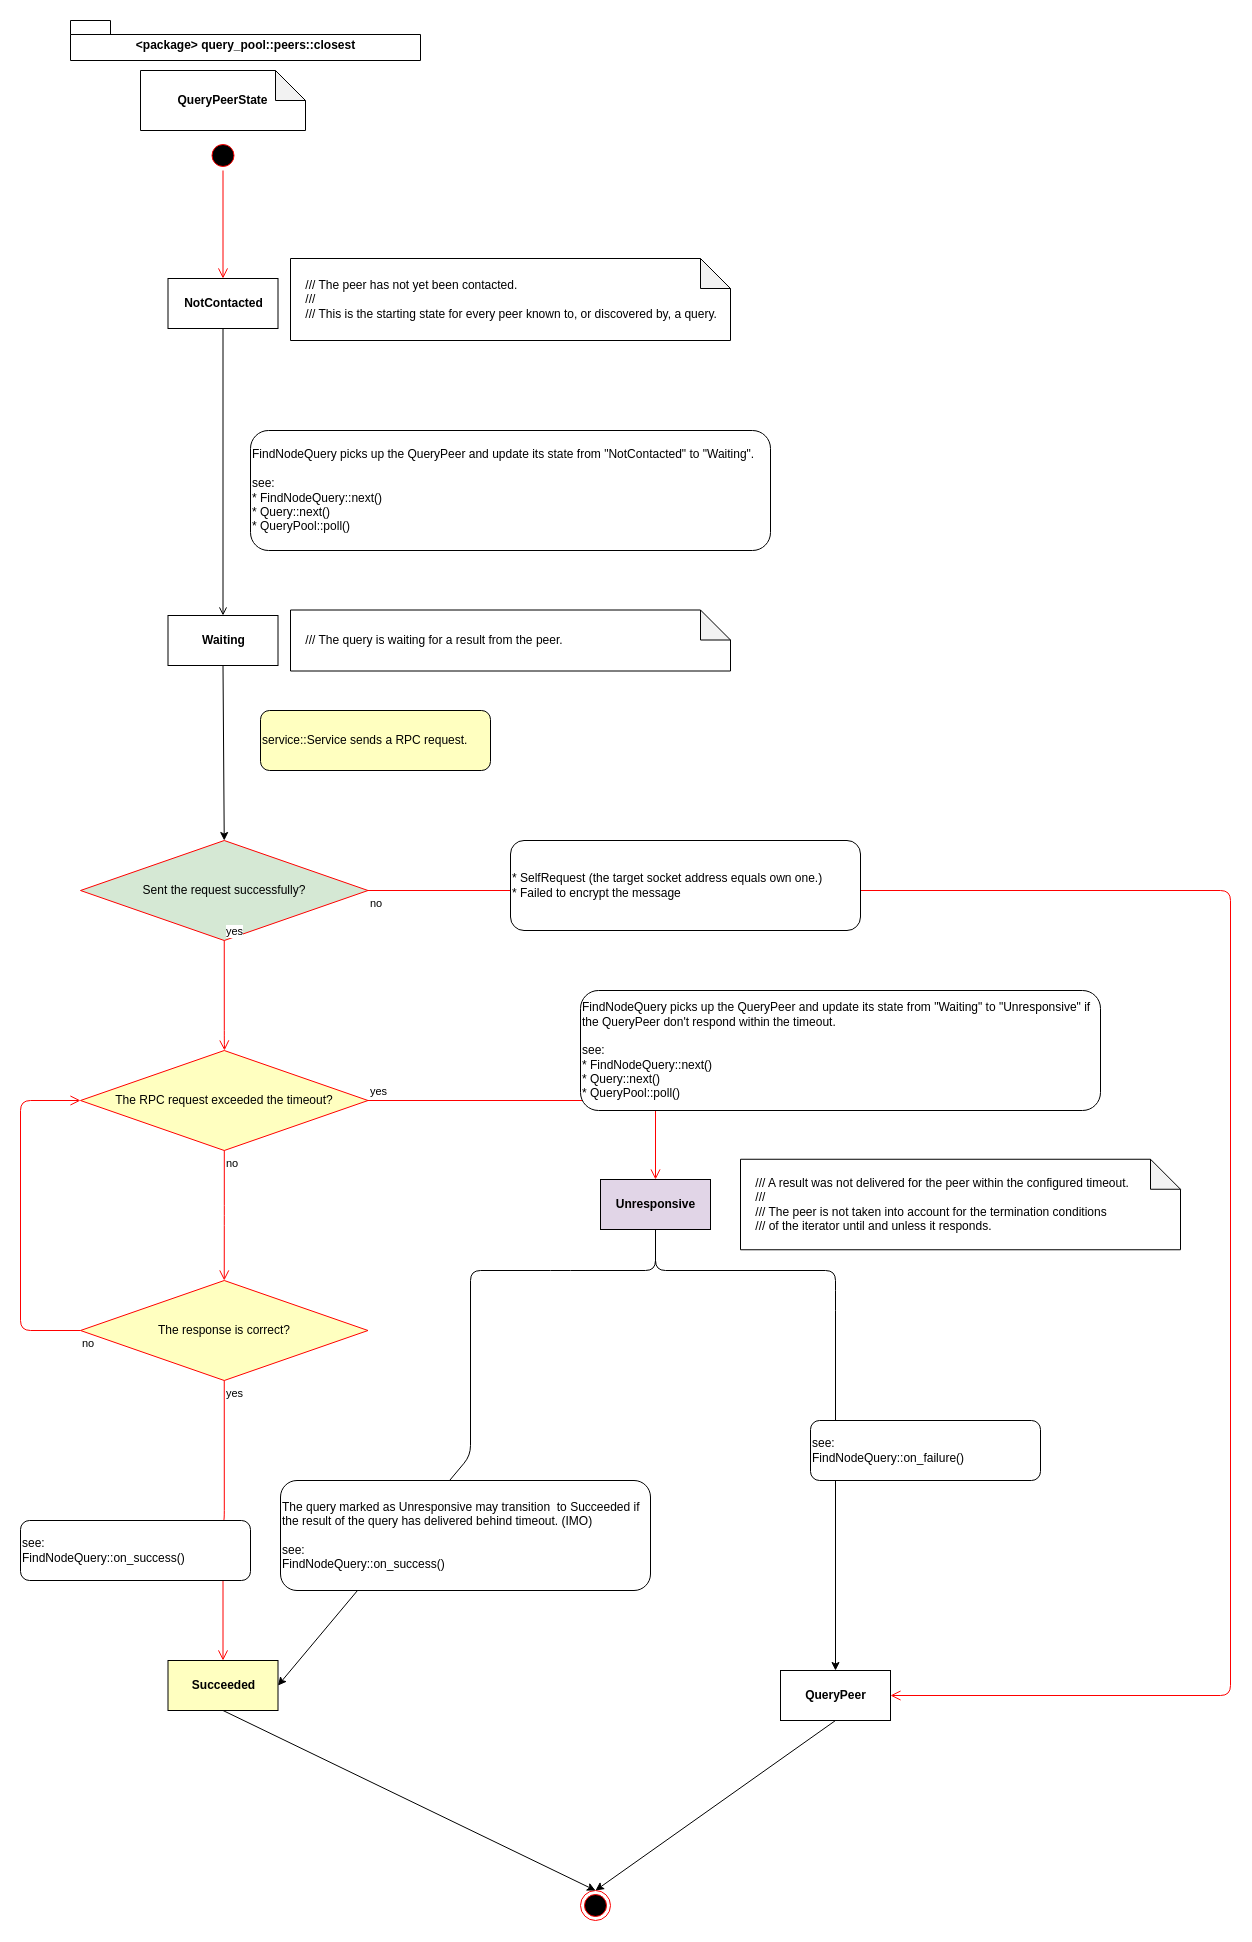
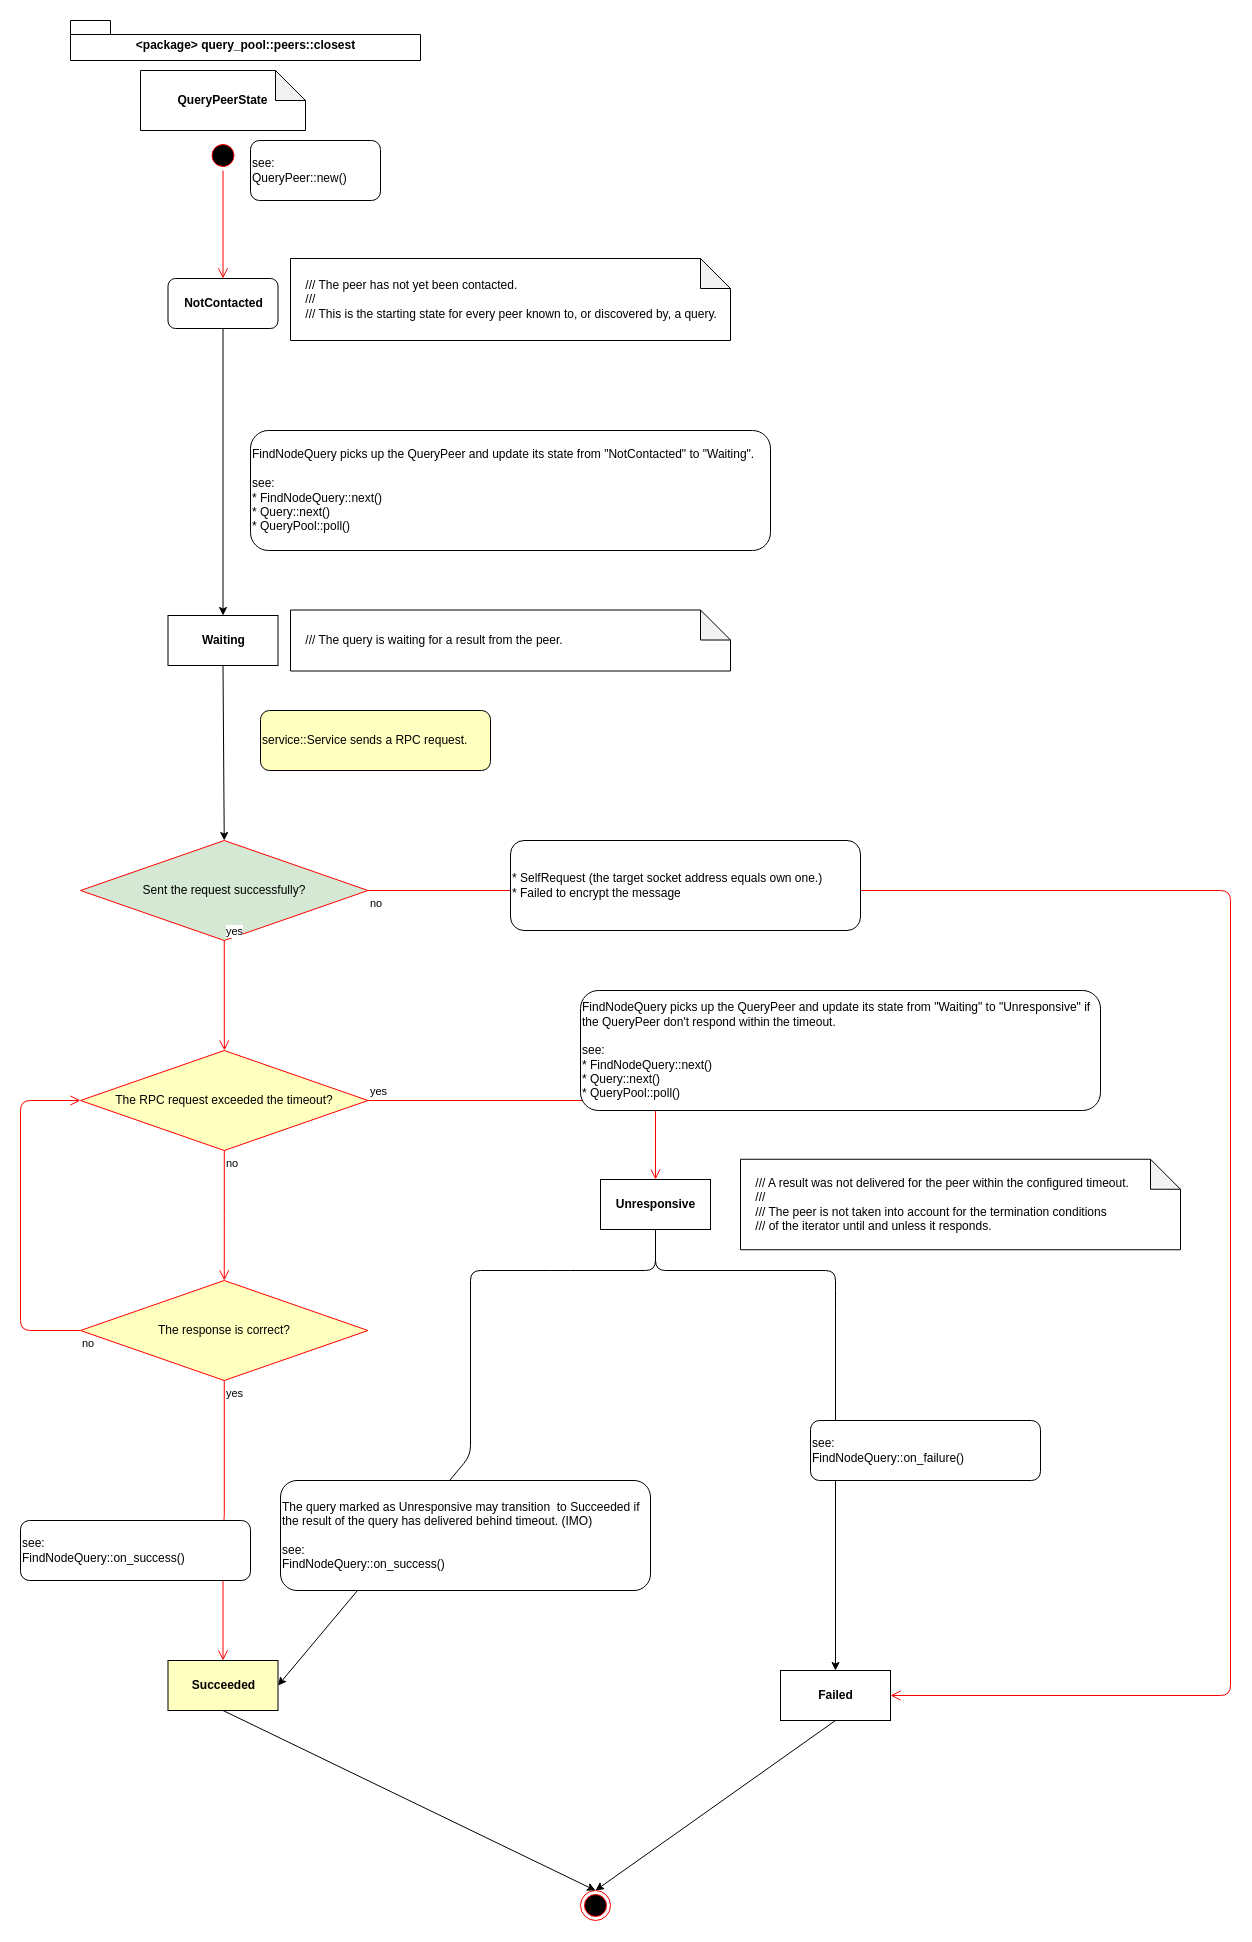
node "see: QueryPeer::new()": added
node "NotContacted": shape rectangle -> rounded rectangle
edge "NotContacted" -> "Waiting": arrowhead open -> classic
node "Unresponsive": fillcolor #e1d5e7 -> #ffffff
node "QueryPeer": label "QueryPeer" -> "Failed"
